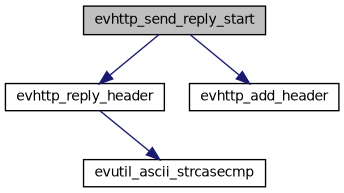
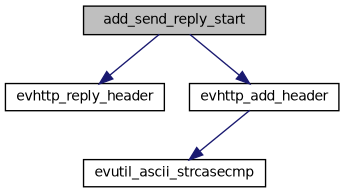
node "evhttp_send_reply_start": label "evhttp_send_reply_start" -> "add_send_reply_start"
edge "evhttp_reply_header" -> "evutil_ascii_strcasecmp": now "evhttp_add_header" -> "evutil_ascii_strcasecmp"
